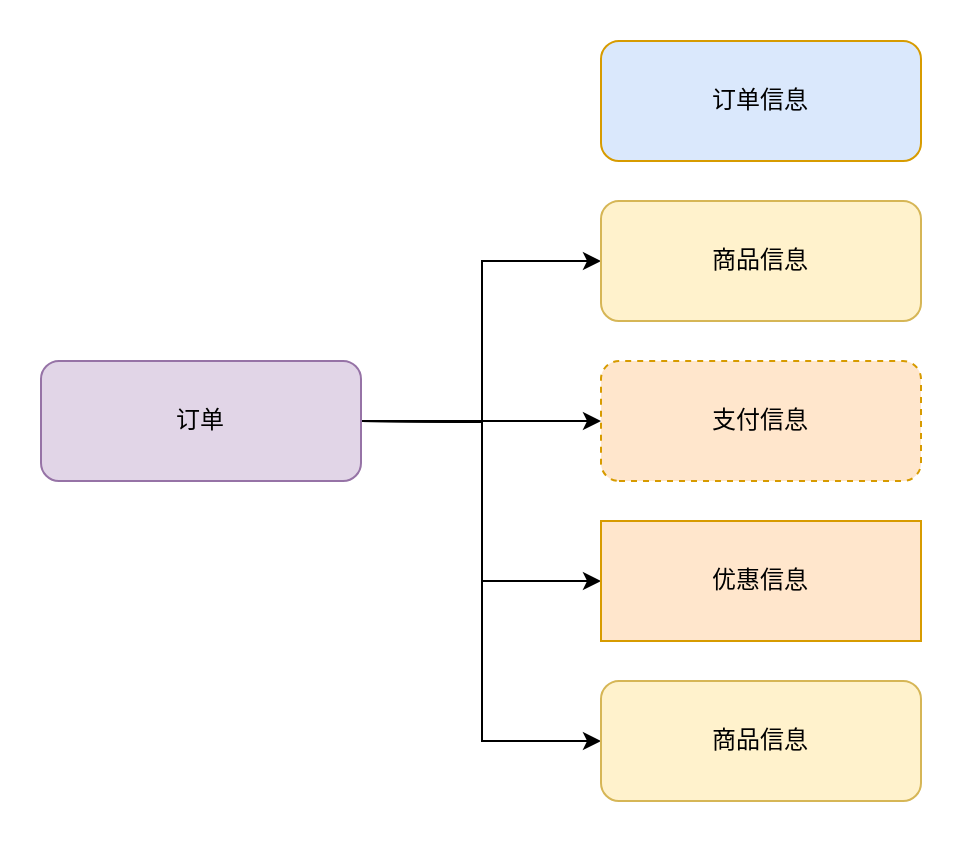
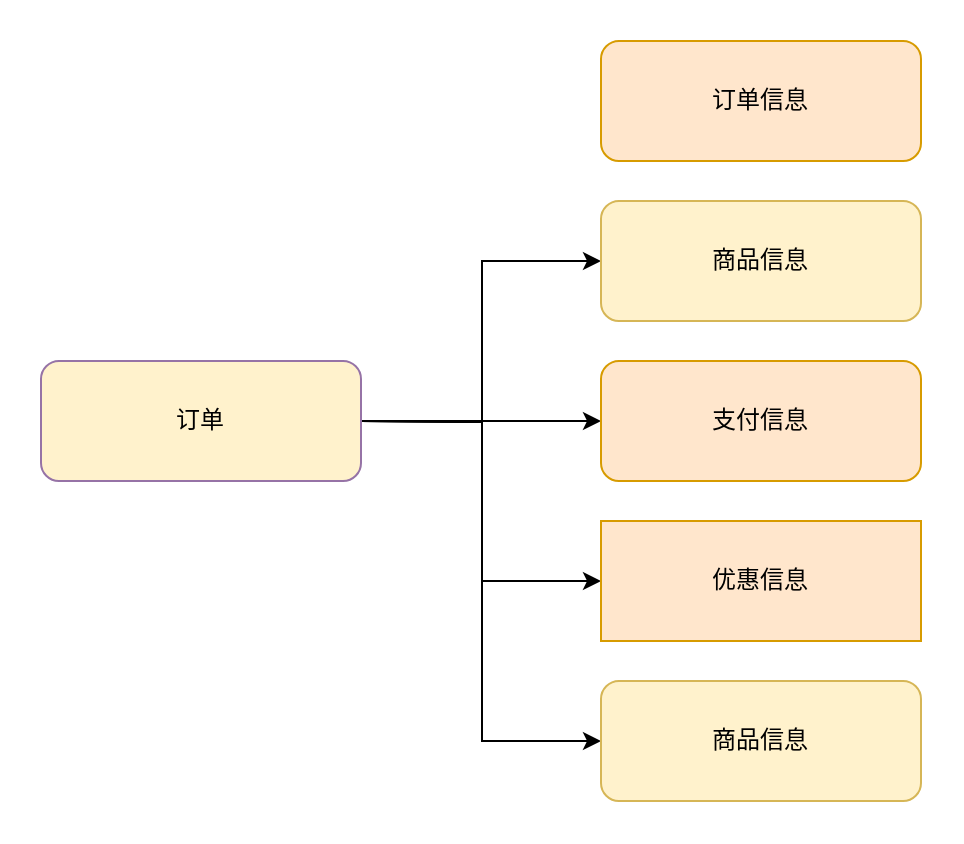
node "订单信息": fillcolor #dae8fc -> #ffe6cc
node "订单": fillcolor #e1d5e7 -> #fff2cc
node "支付信息": style dashed -> solid
